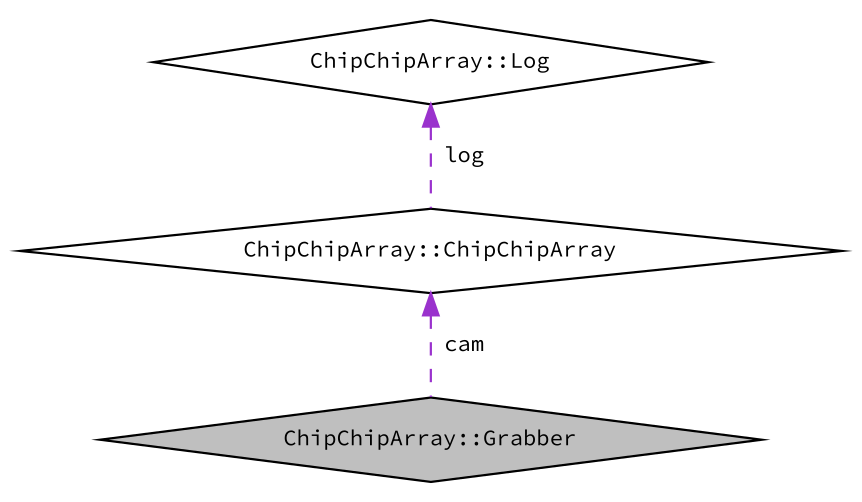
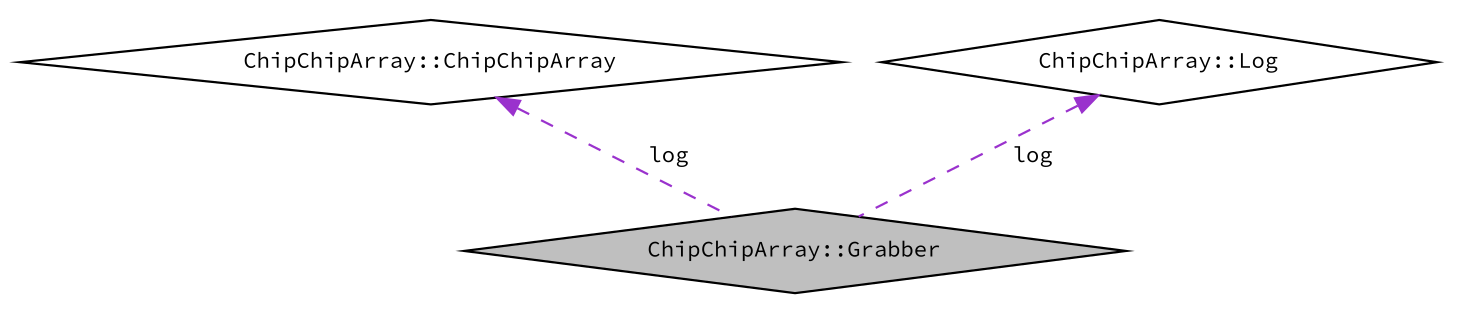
edge "ChipChipArray::ChipChipArray" -> "ChipChipArray::Log": now "ChipChipArray::Grabber" -> "ChipChipArray::Log"
edge "ChipChipArray::Grabber" -> "ChipChipArray::ChipChipArray": label " cam" -> " log"
